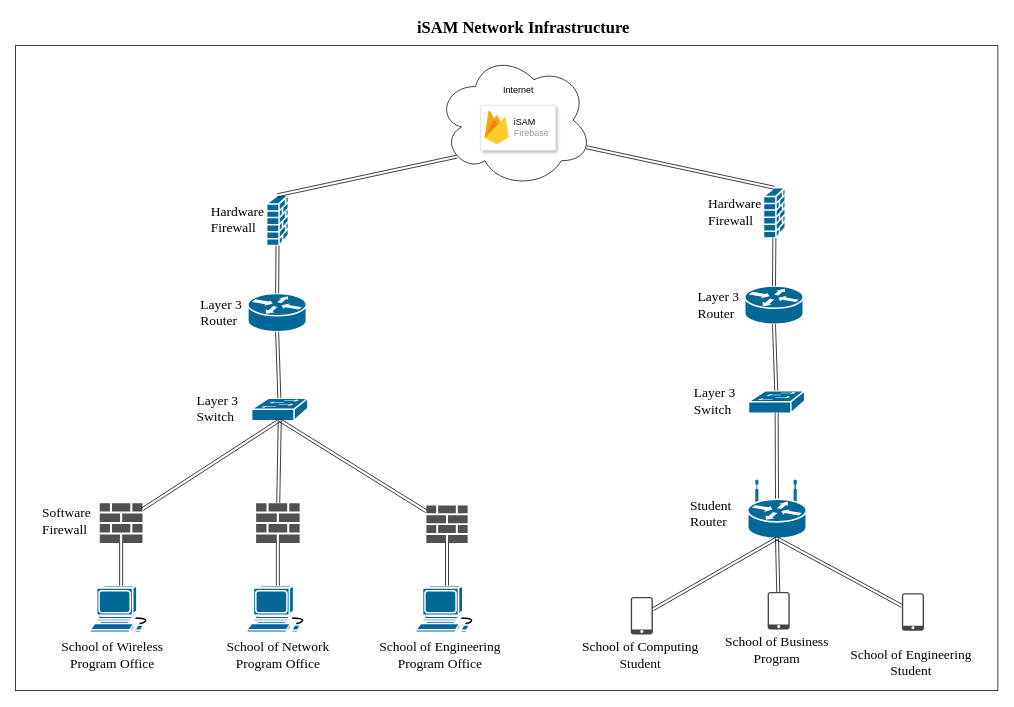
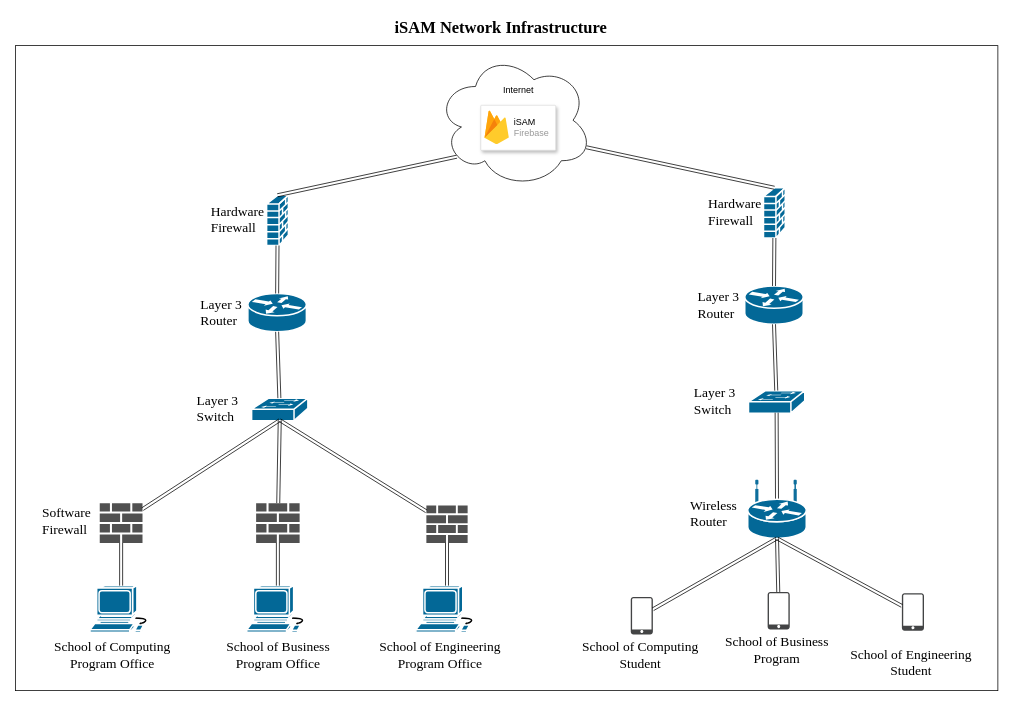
node "iSAM Network Infrastructure": moved (521, 27) -> (498, 27)
node "Student Router": label "Student Router" -> "Wireless Router"
node "School of Wireless Program Office": label "School of Wireless Program Office" -> "School of Computing Program Office"
node "School of Network Program Office": label "School of Network Program Office" -> "School of Business Program Office"
